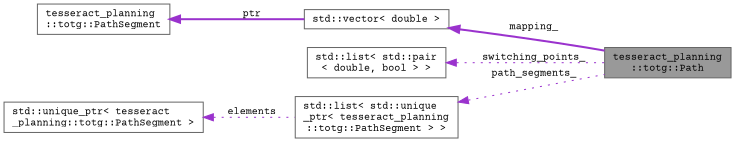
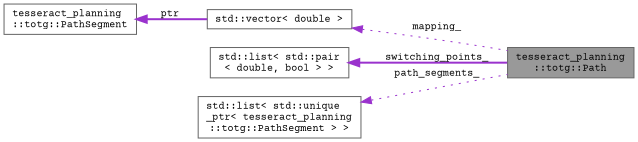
edge "tesseract_planning ::totg::Path" -> "std::vector< double >": style bold -> dotted
edge "tesseract_planning ::totg::Path" -> "std::list< std::pair < double, bool > >": style dotted -> bold
node "std::unique_ptr< tesseract _planning::totg::PathSegment >": removed
